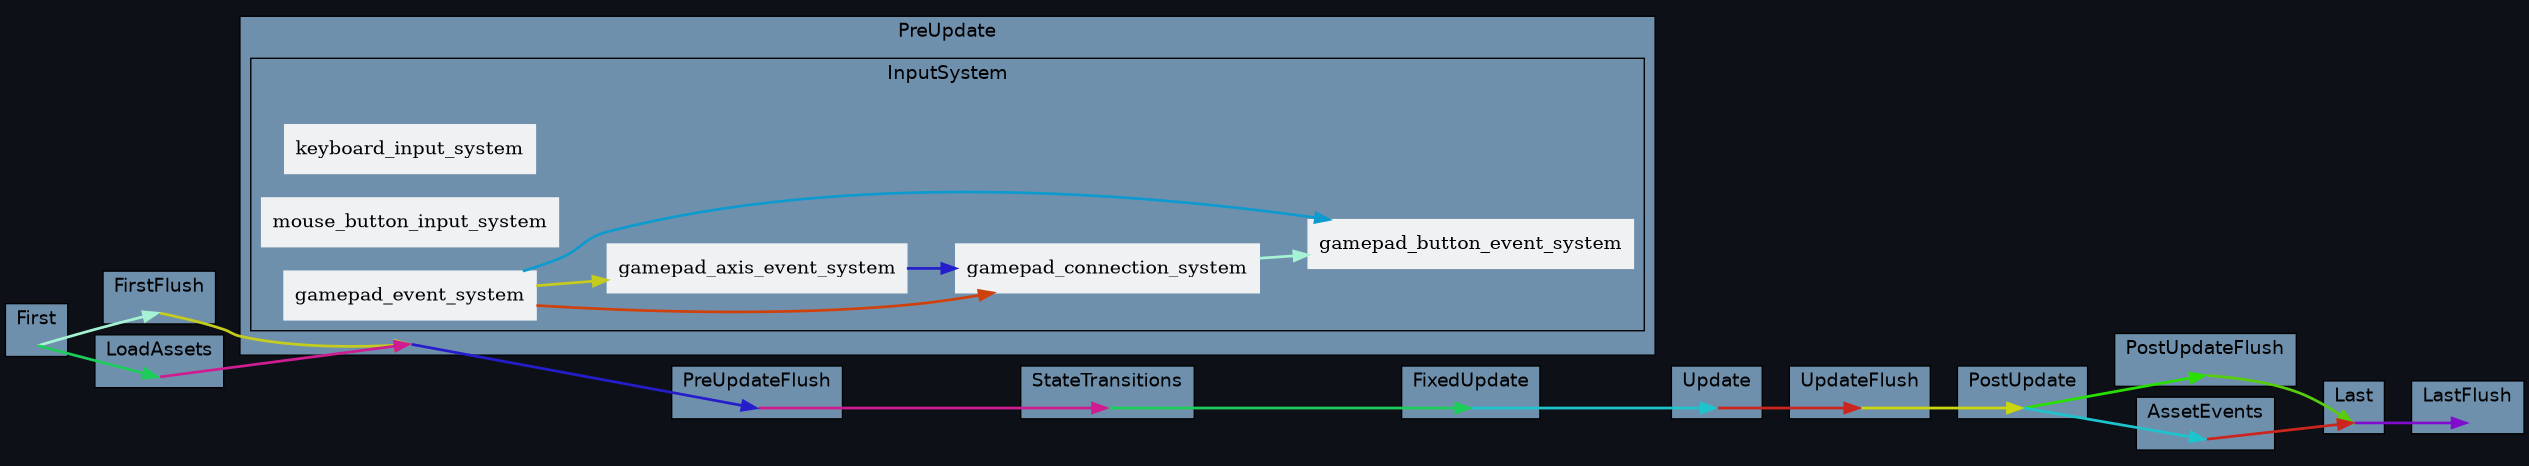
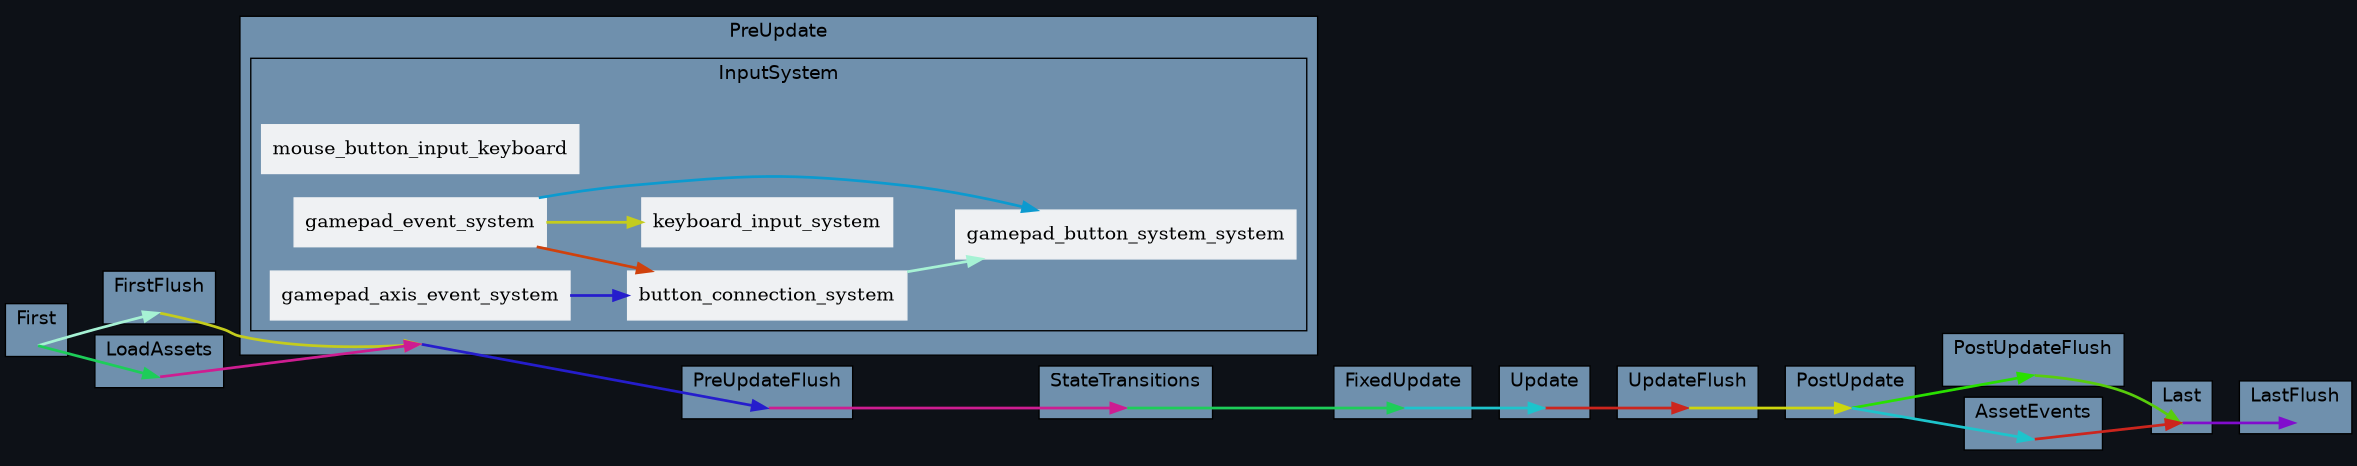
node "mouse_button_input_system": label "mouse_button_input_system" -> "mouse_button_input_keyboard"
node "gamepad_button_event_system": label "gamepad_button_event_system" -> "gamepad_button_system_system"
node "gamepad_connection_system": label "gamepad_connection_system" -> "button_connection_system"
edge "gamepad_event_system" -> "gamepad_axis_event_system": now "gamepad_event_system" -> "keyboard_input_system"
